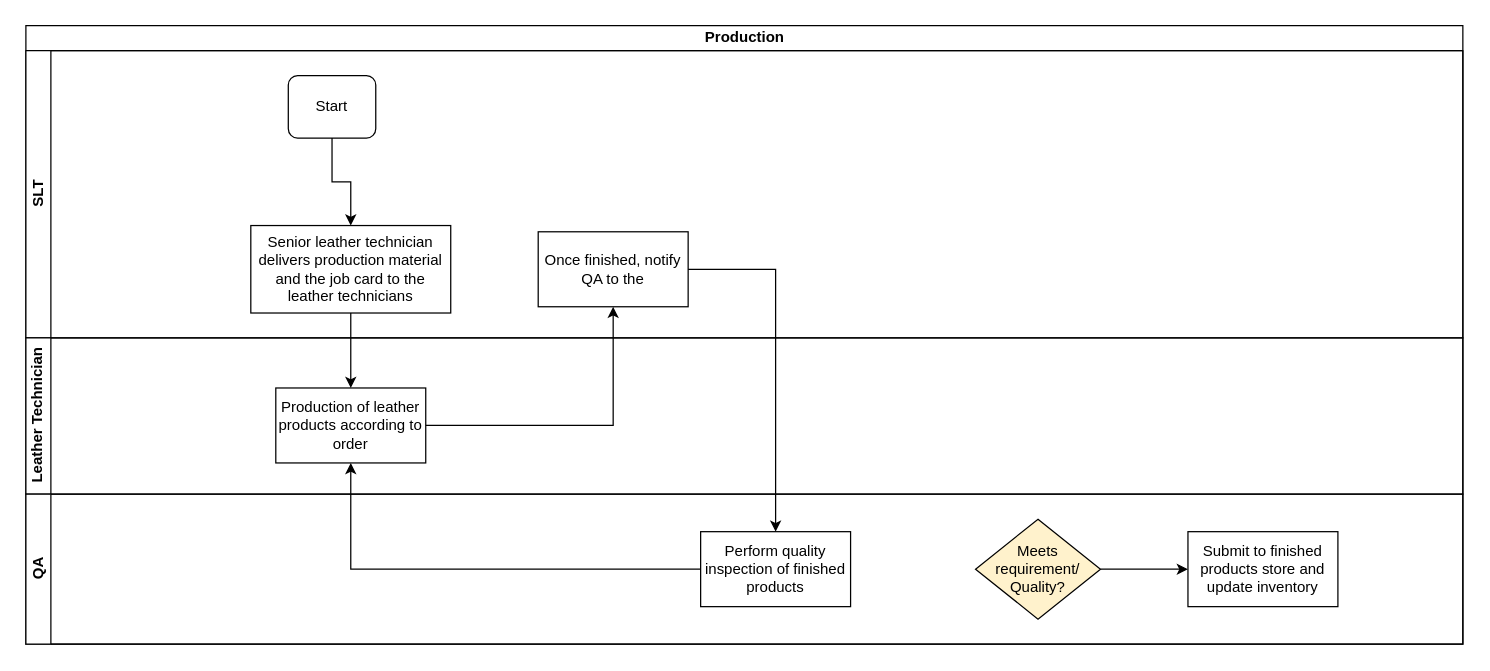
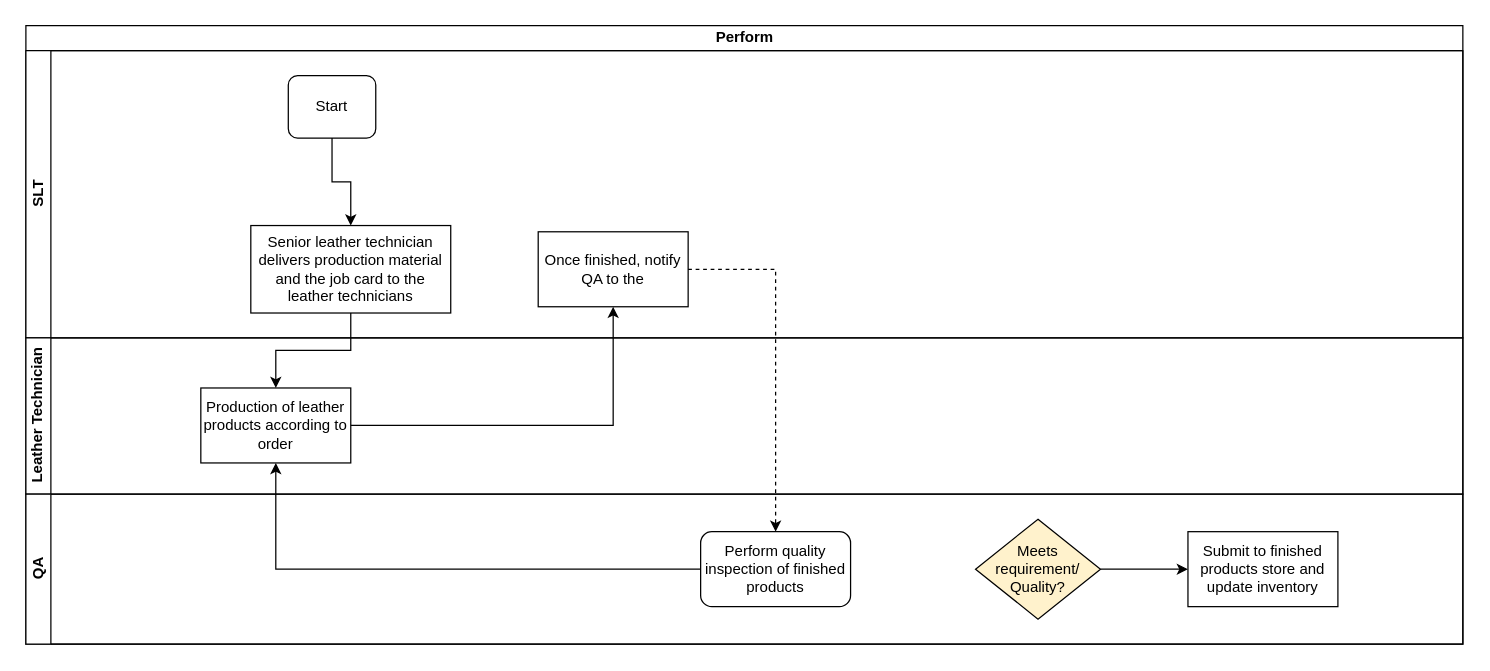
node "Production": label "Production" -> "Perform"
edge "Once finished, notify QA to the" -> "Perform quality inspection of finished products": style solid -> dashed
node "Production of leather products according to order": moved (351, 426) -> (276, 426)
node "Perform quality inspection of finished products": shape rectangle -> rounded rectangle
